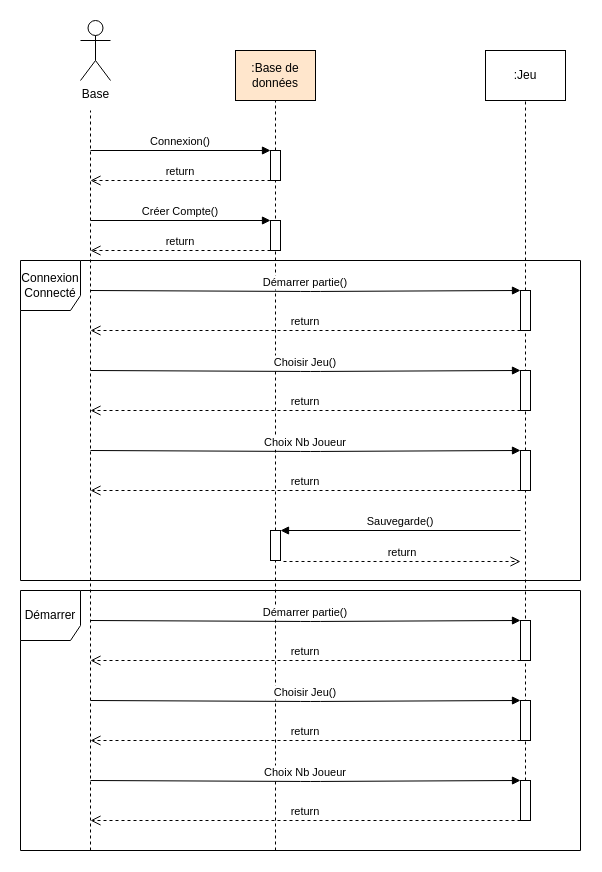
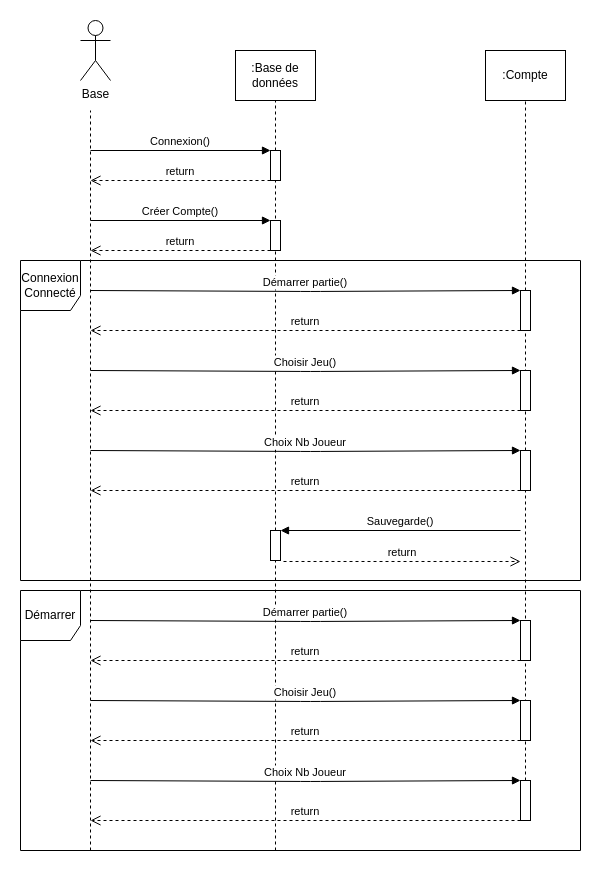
node ":Base de données": fillcolor #ffe6cc -> #ffffff
node ":Jeu": label ":Jeu" -> ":Compte"
